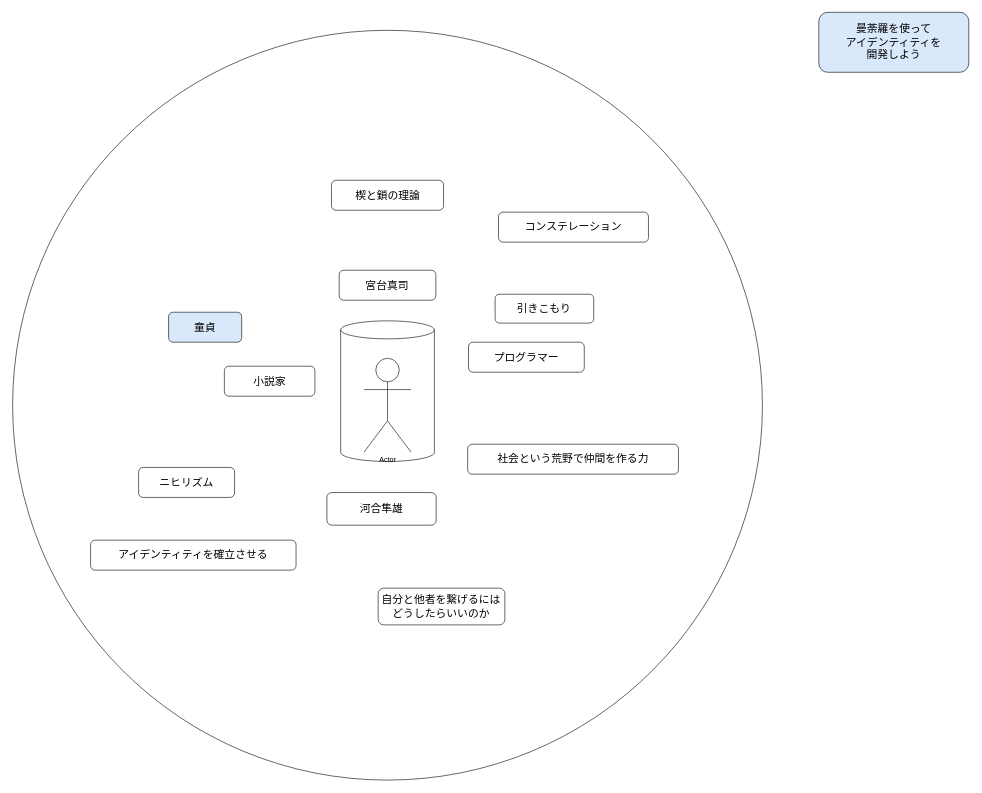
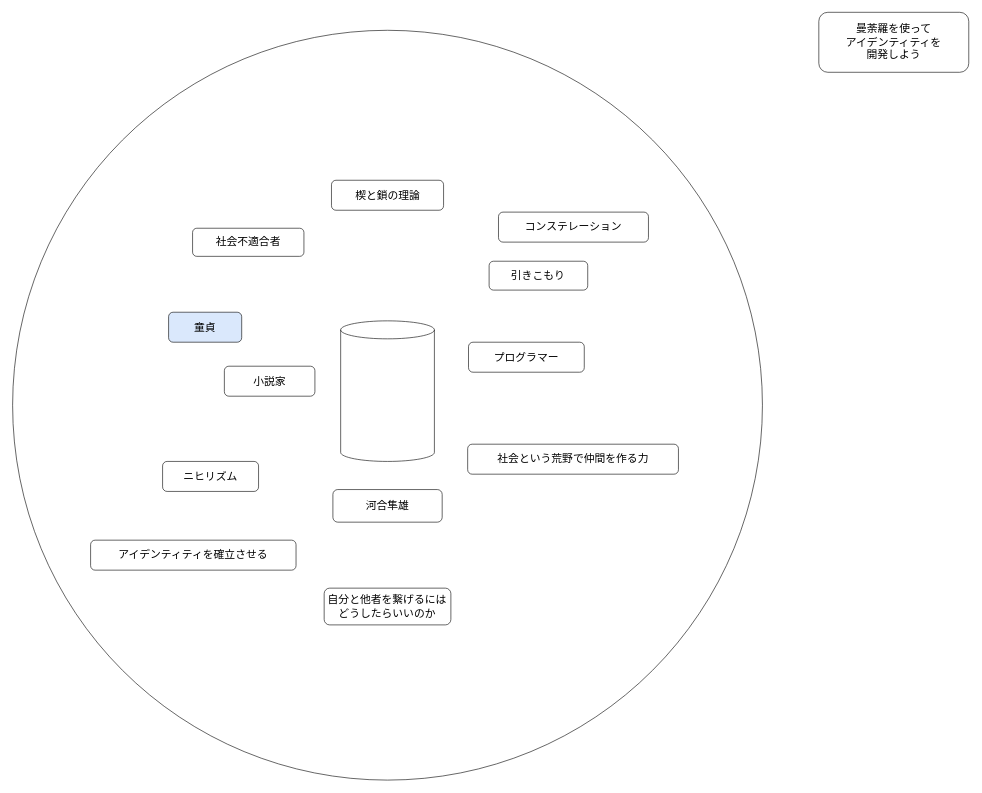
node "曼荼羅を使って アイデンティティを 開発しよう": fillcolor #dae8fc -> #ffffff
node "社会不適合者": added
node "宮台真司": removed
node "引きこもり": moved (544, 309) -> (538, 276)
node "Actor": removed
node "ニヒリズム": moved (186, 483) -> (210, 477)
node "河合隼雄": moved (381, 509) -> (387, 506)
node "自分と他者を繋げるにはどうしたらいいのか": moved (441, 607) -> (387, 607)
